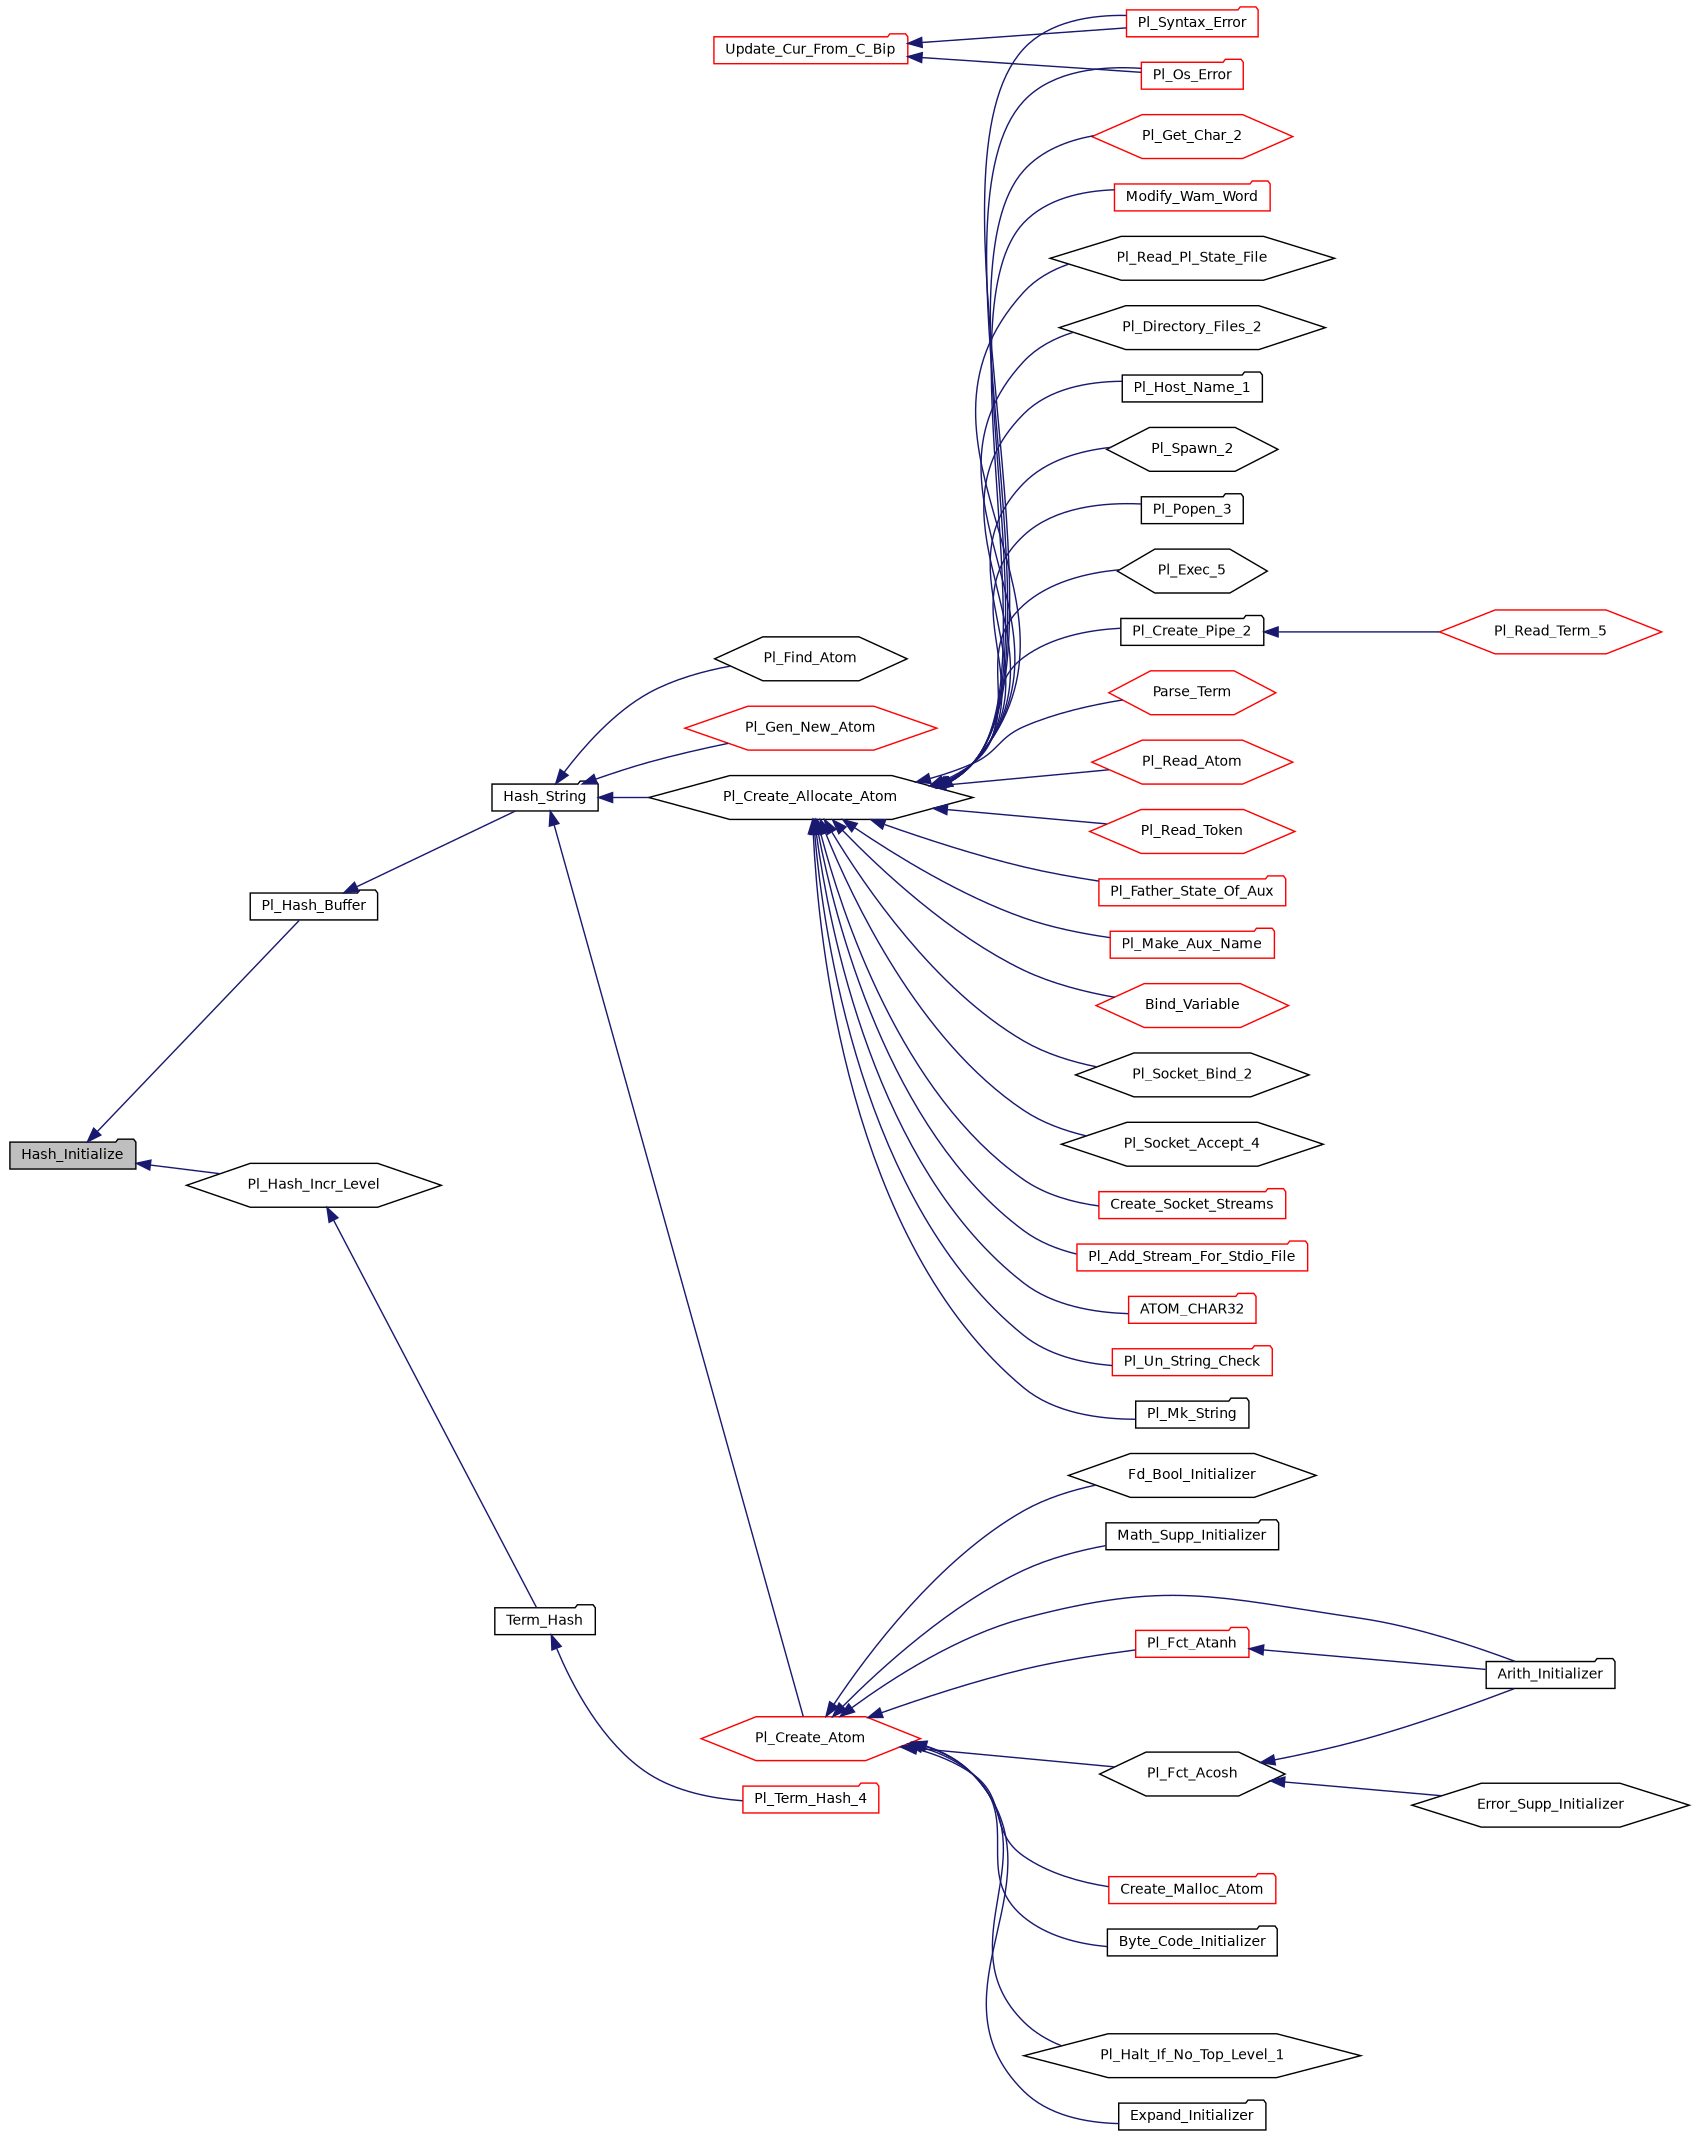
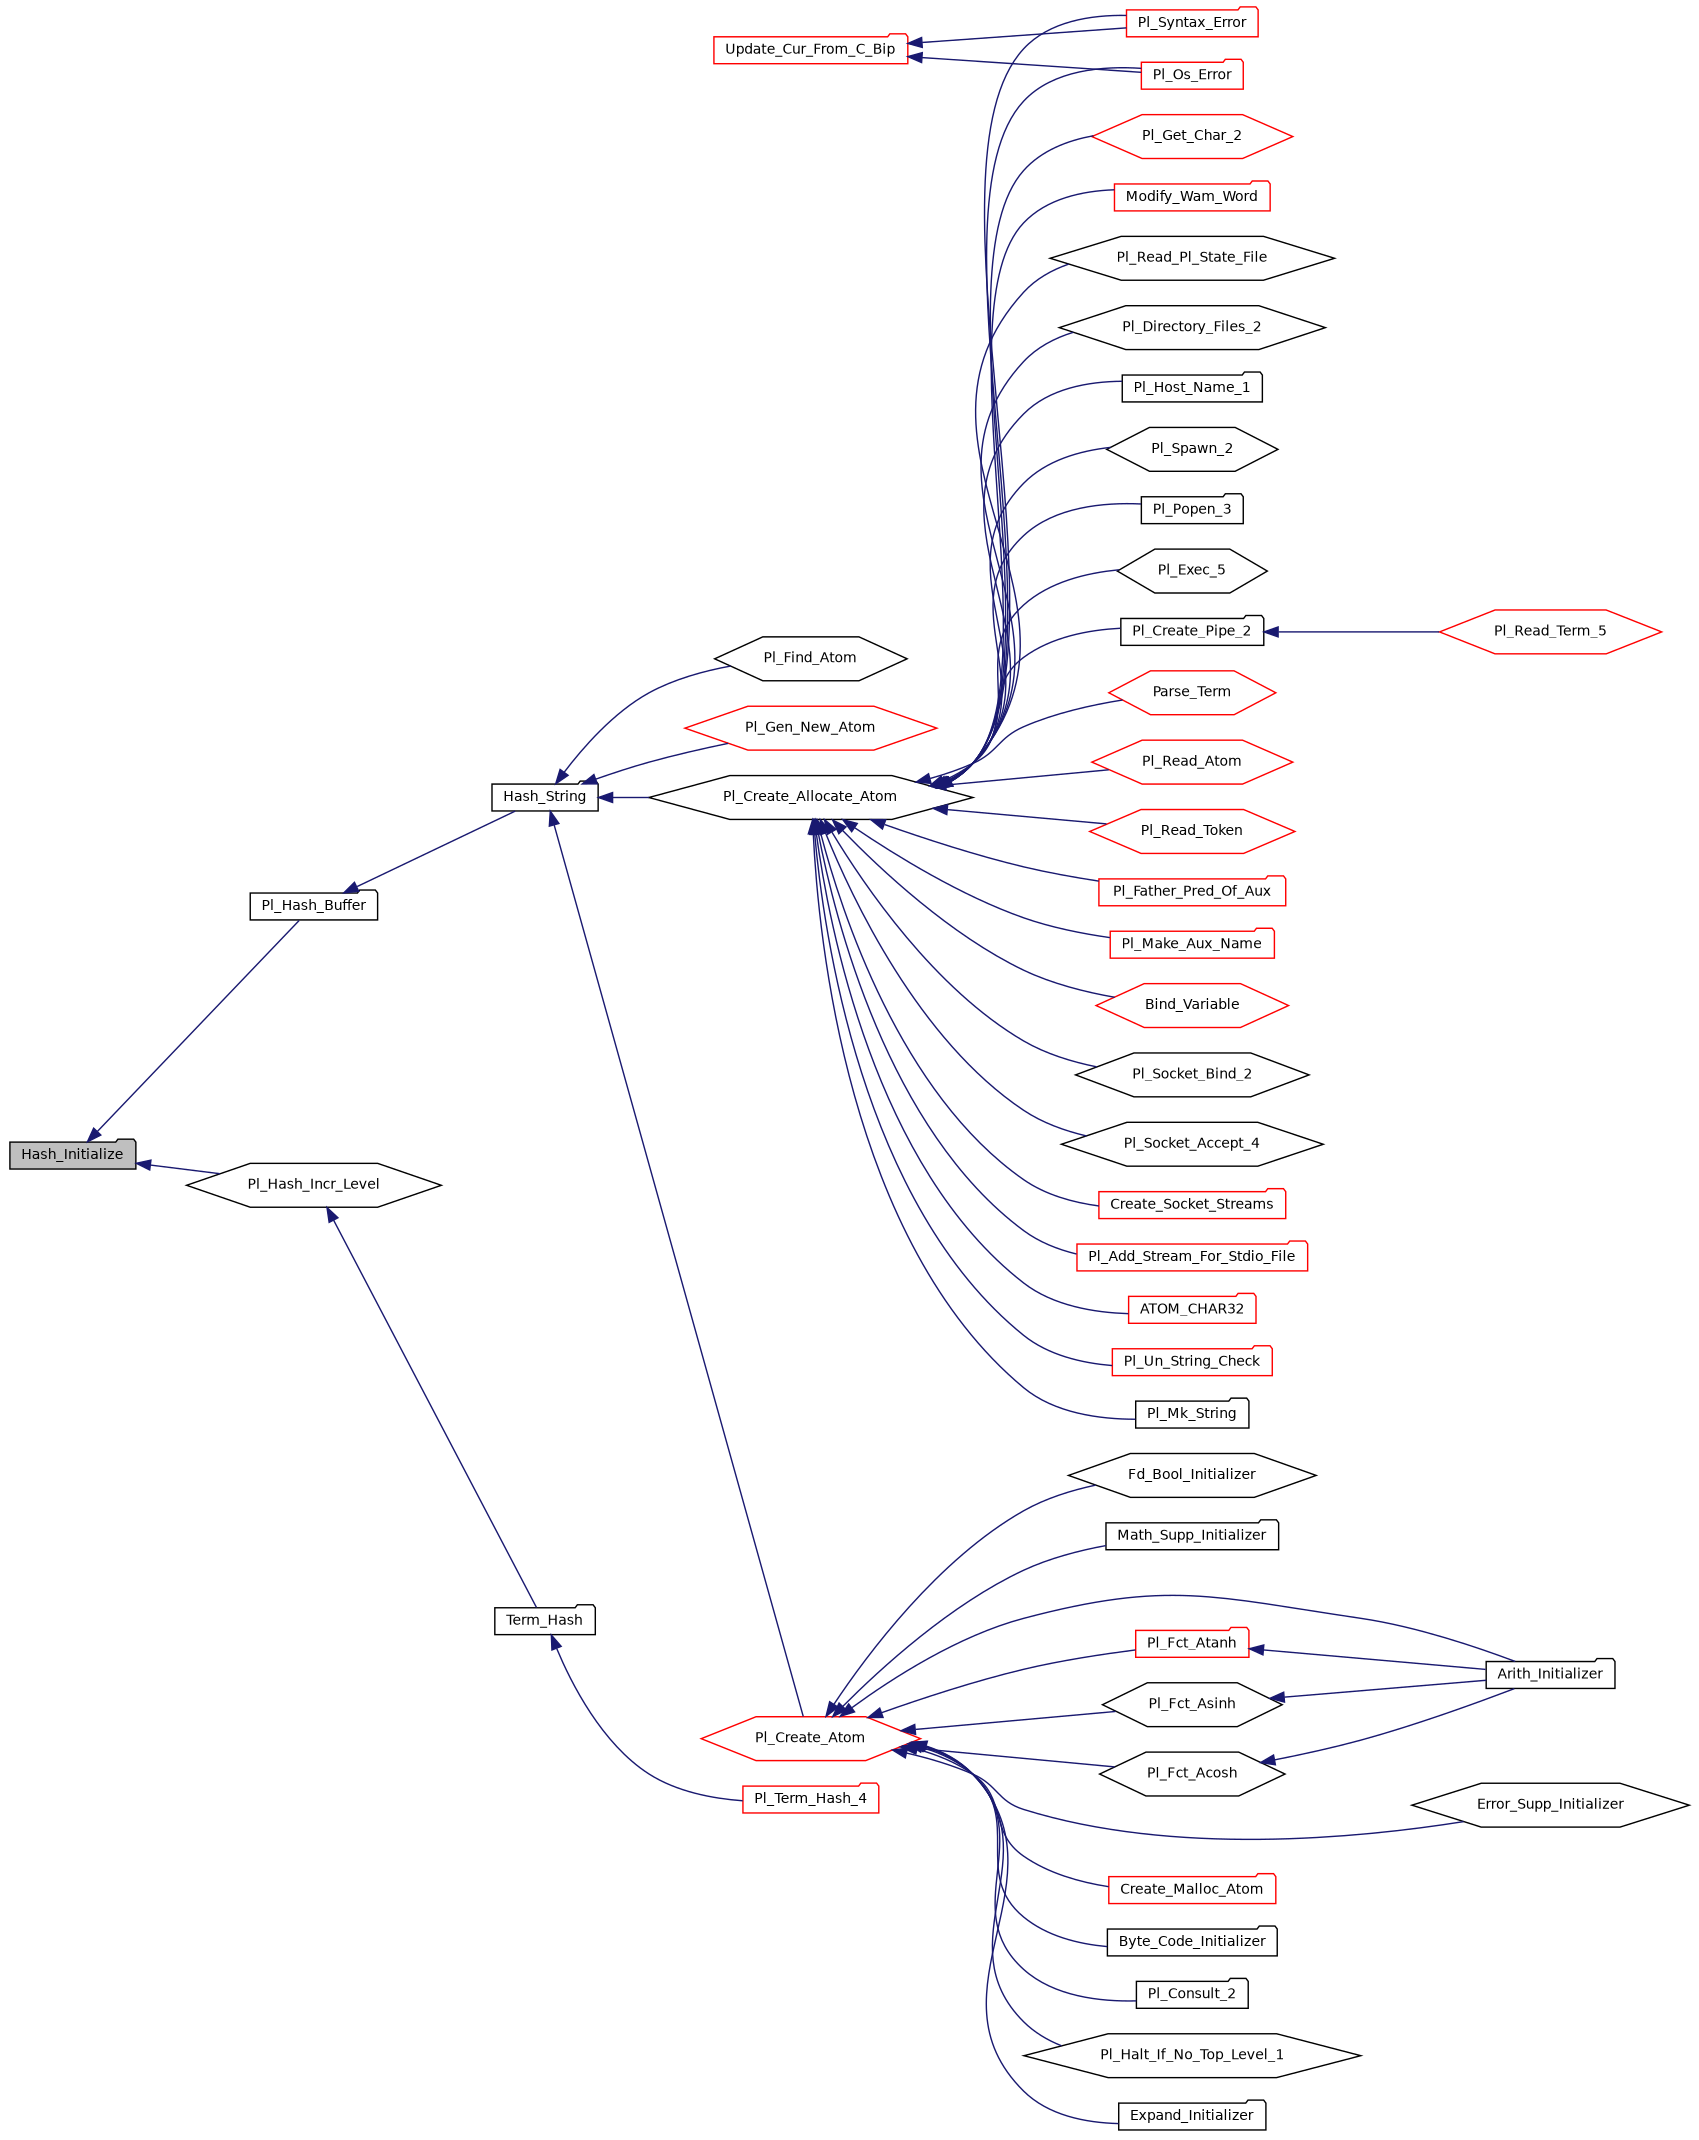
node "Pl_Father_State_Of_Aux": label "Pl_Father_State_Of_Aux" -> "Pl_Father_Pred_Of_Aux"
node "Pl_Fct_Asinh": added
edge "Error_Supp_Initializer" -> "Pl_Fct_Acosh": now "Error_Supp_Initializer" -> "Pl_Create_Atom"
node "Pl_Consult_2": added
